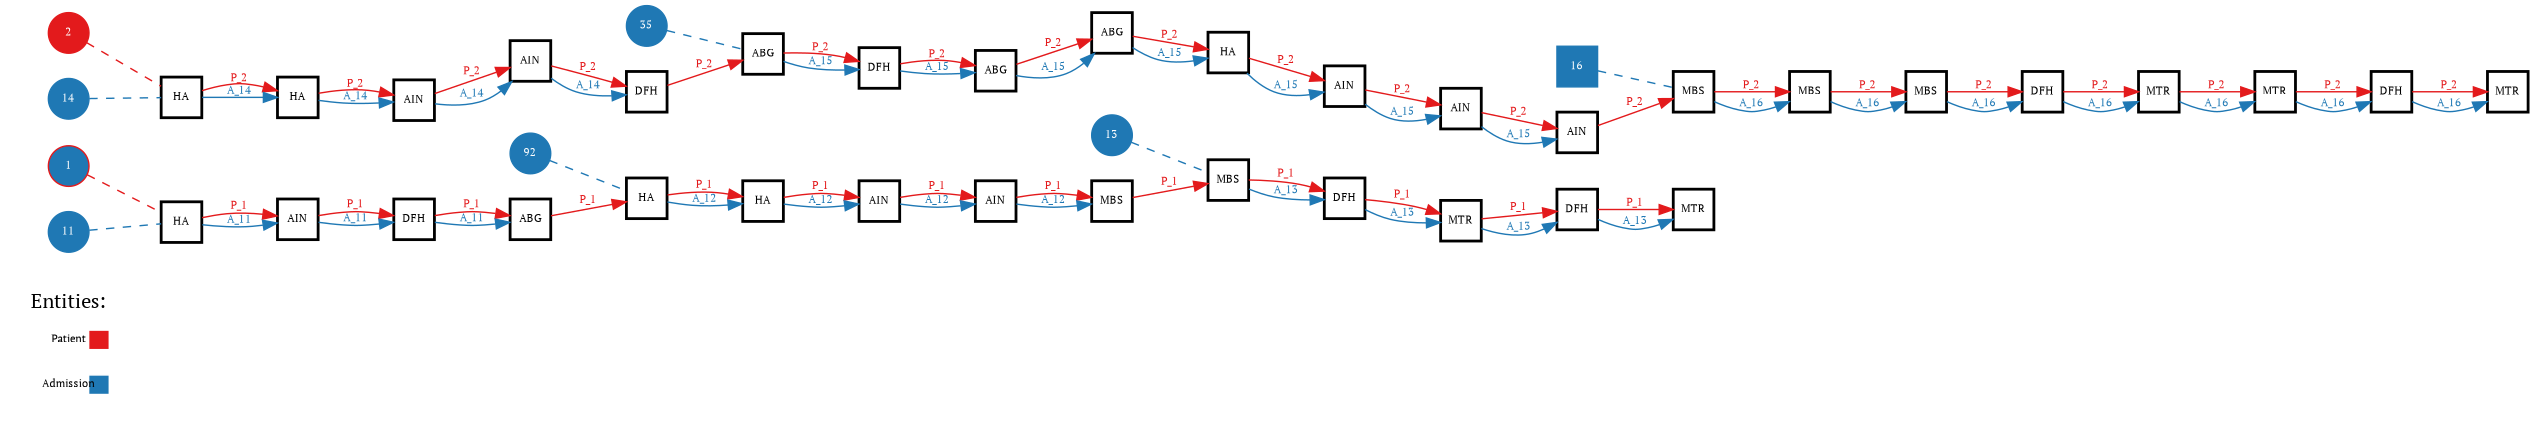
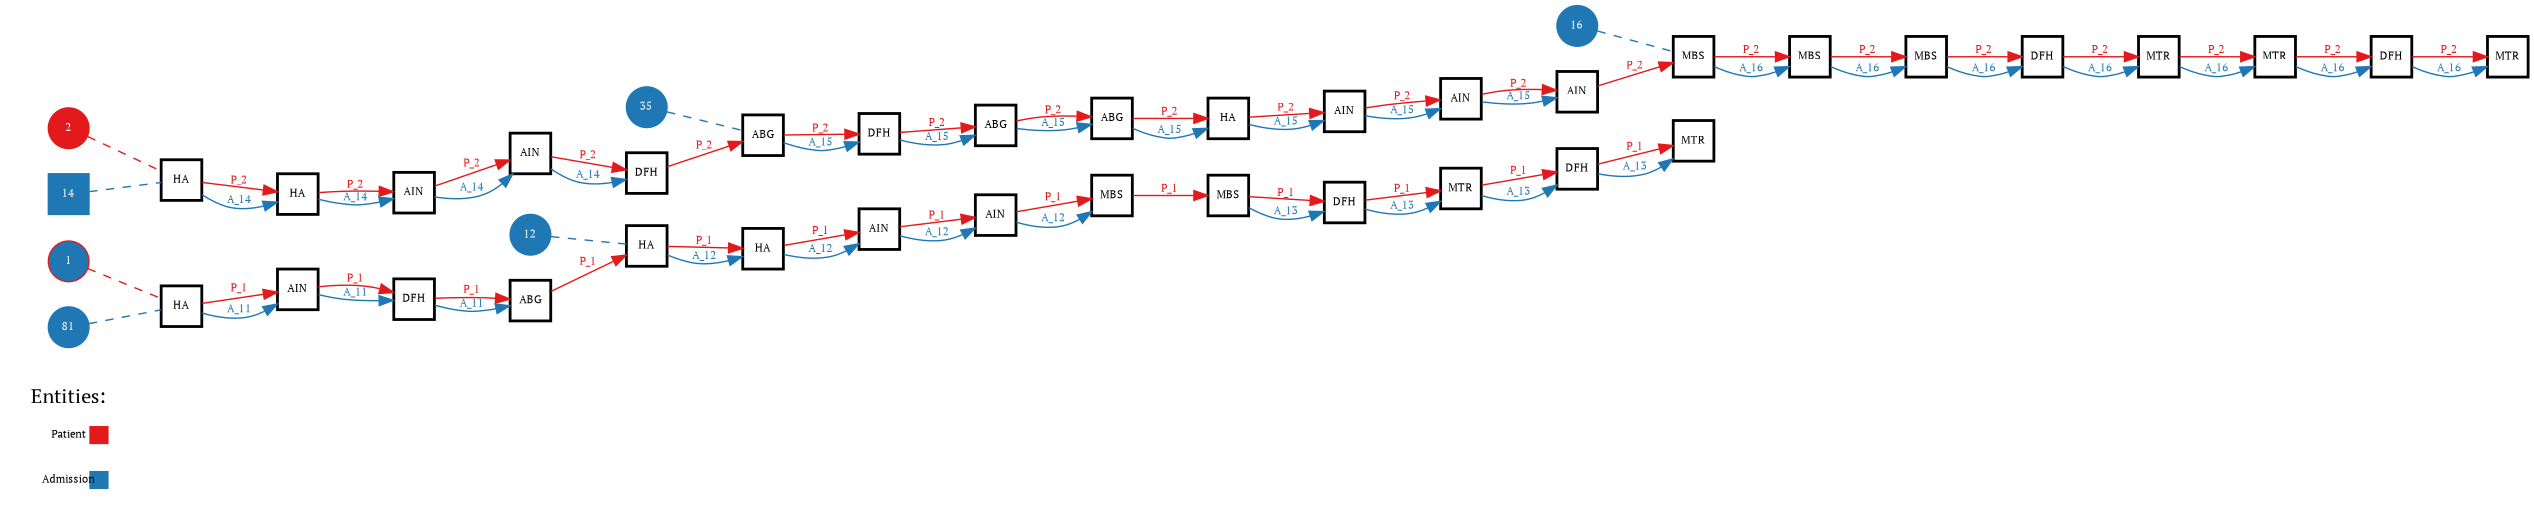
node "16": shape box -> circle
node "14": shape circle -> box
node "13": removed
node "92": label "92" -> "12"
node "11": label "11" -> "81"
